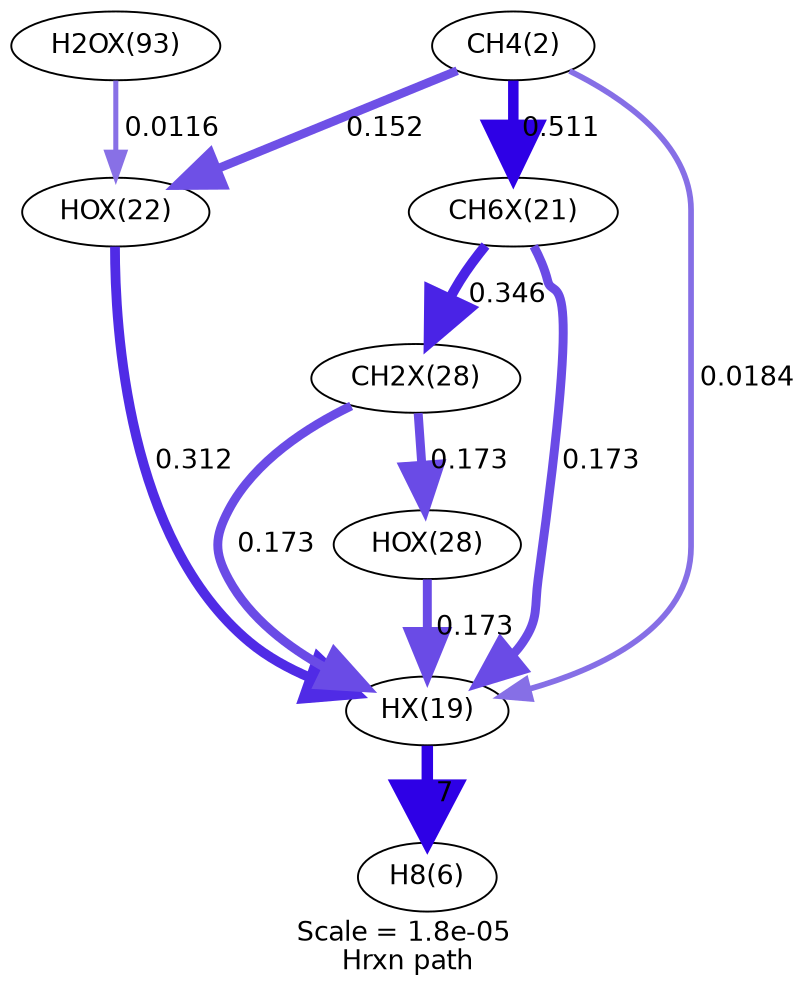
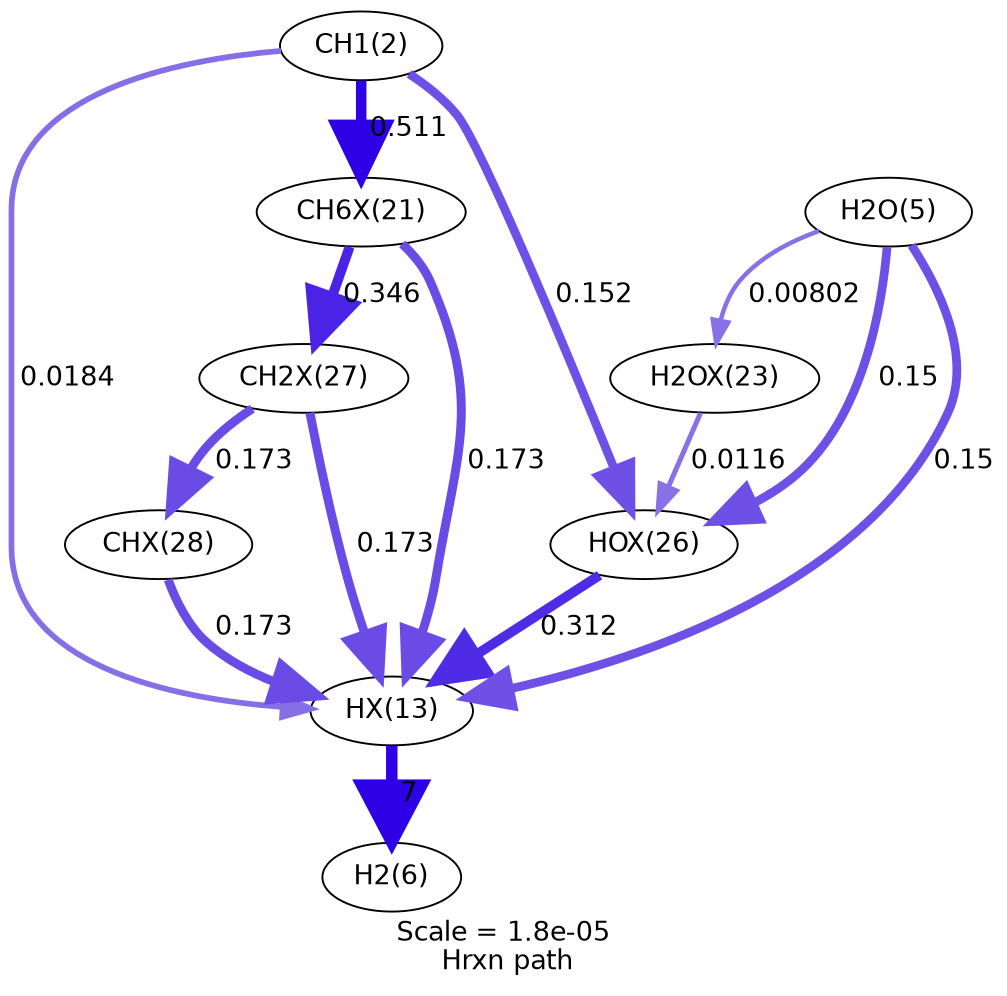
node "H2OX(93)": label "H2OX(93)" -> "H2OX(23)"
node "CH4(2)": label "CH4(2)" -> "CH1(2)"
node "HOX(22)": label "HOX(22)" -> "HOX(26)"
node "H2O(5)": added
node "CH2X(28)": label "CH2X(28)" -> "CH2X(27)"
node "HOX(28)": label "HOX(28)" -> "CHX(28)"
node "HX(19)": label "HX(19)" -> "HX(13)"
node "H8(6)": label "H8(6)" -> "H2(6)"
